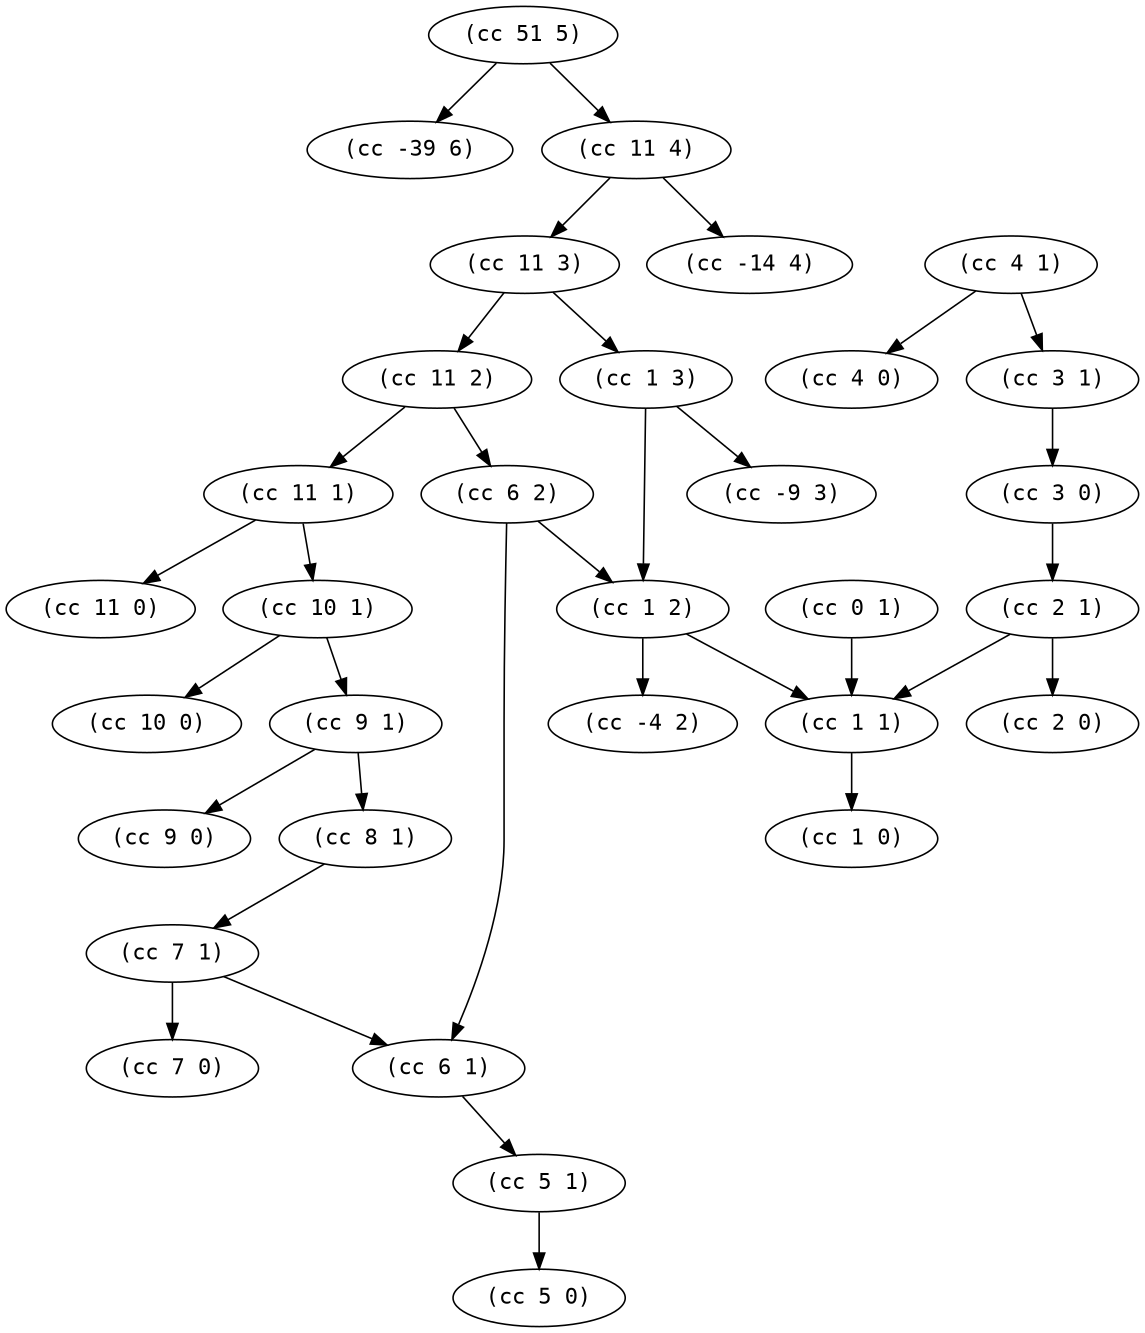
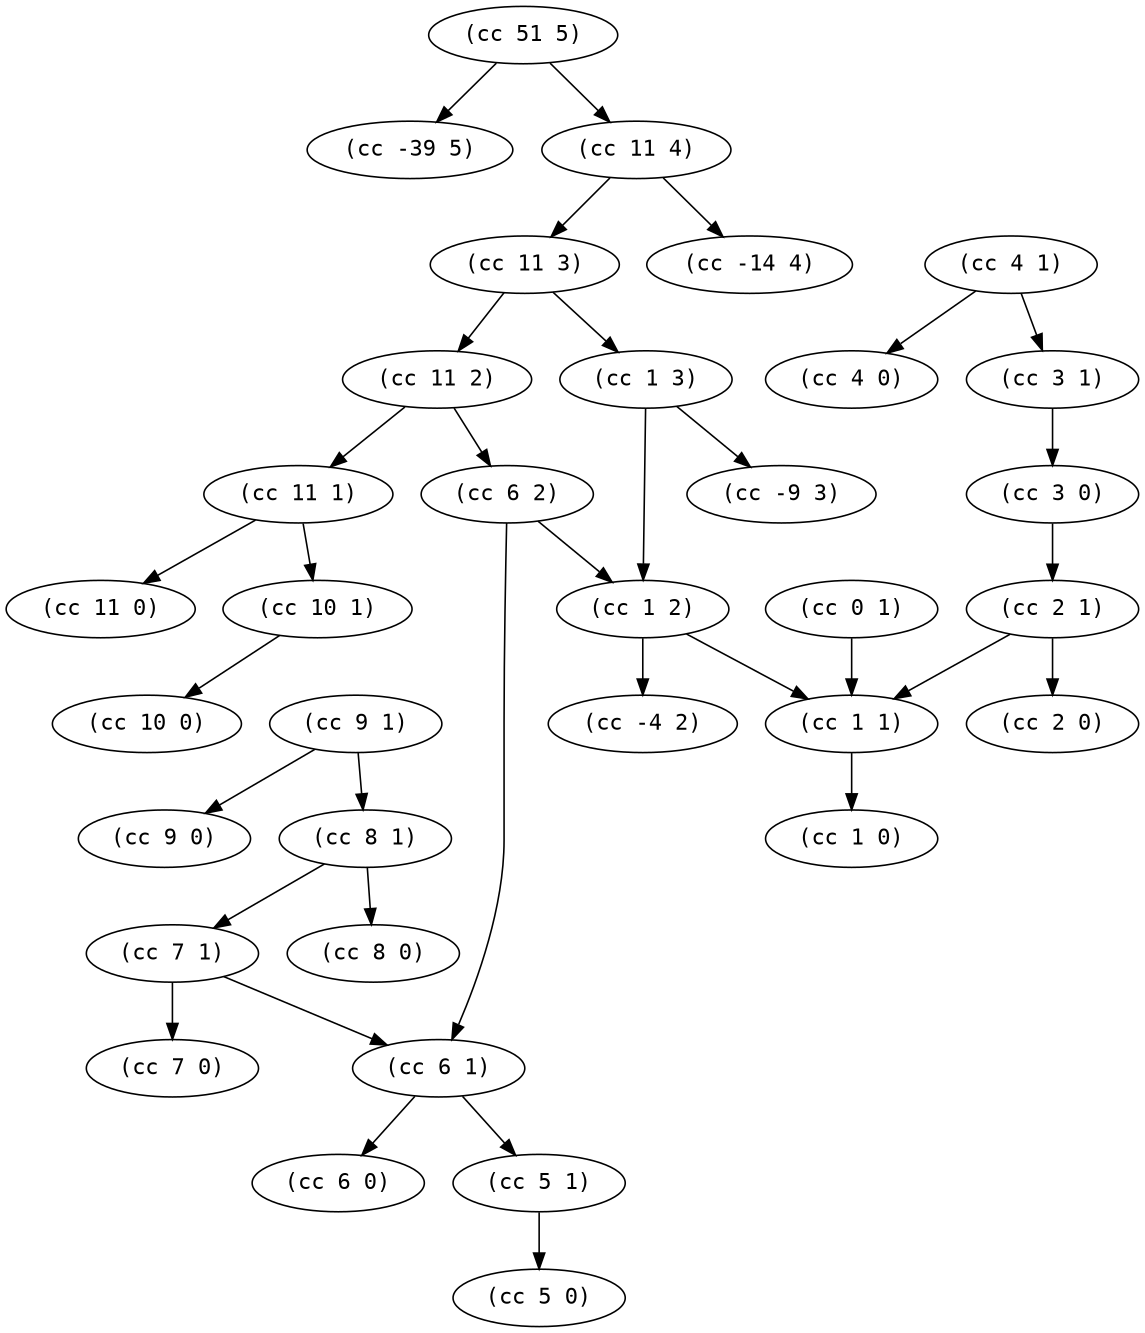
node "(cc -39 6)": label "(cc -39 6)" -> "(cc -39 5)"
edge "(cc 10 1)" -> "(cc 9 1)": removed
node "(cc 8 0)": added
node "(cc 6 0)": added
